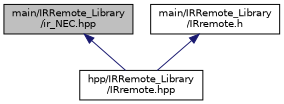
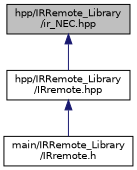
node "main/IRRemote_Library /ir_NEC.hpp": label "main/IRRemote_Library /ir_NEC.hpp" -> "hpp/IRRemote_Library /ir_NEC.hpp"
edge "hpp/IRRemote_Library /IRremote.hpp" -> "main/IRRemote_Library /IRremote.h": reversed
